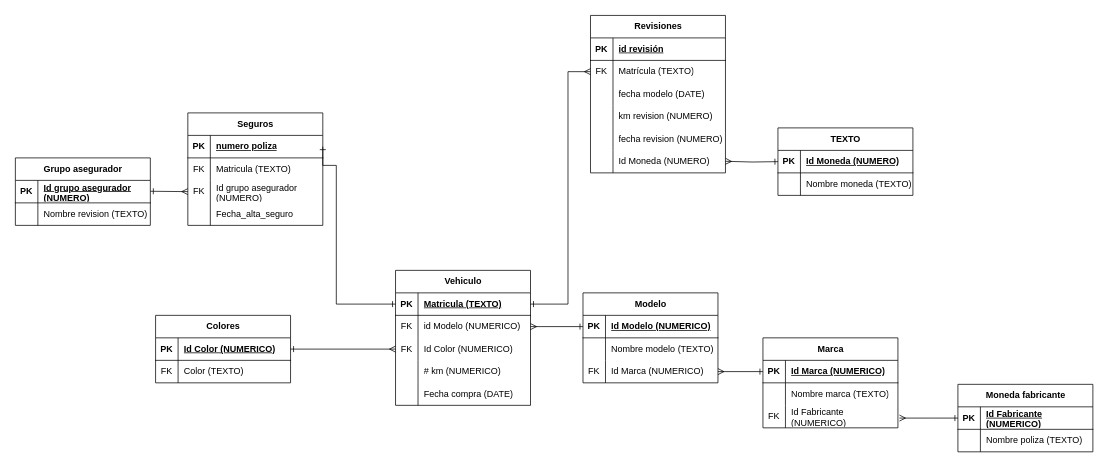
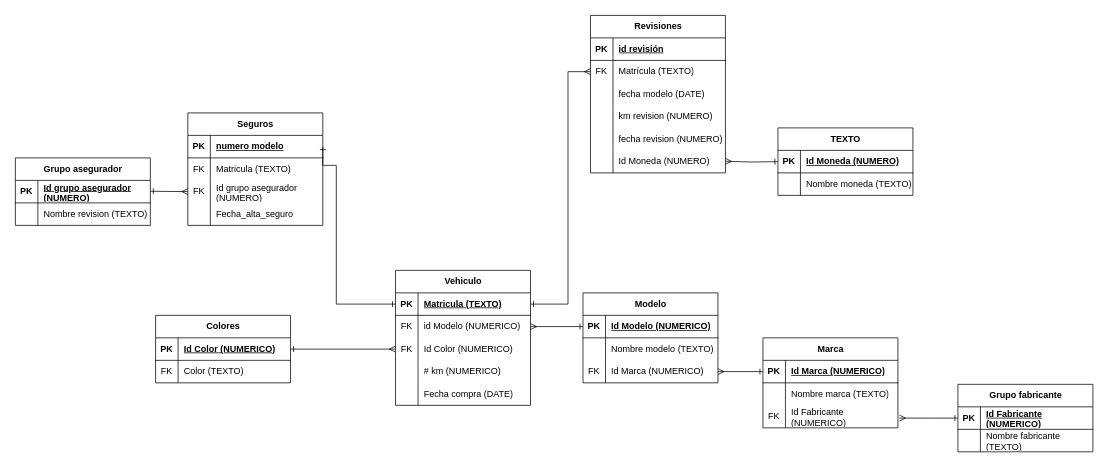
node "numero poliza": label "numero poliza" -> "numero modelo"
node "Moneda fabricante": label "Moneda fabricante" -> "Grupo fabricante"
node "Nombre poliza (TEXTO)": label "Nombre poliza (TEXTO)" -> "Nombre fabricante (TEXTO)"
